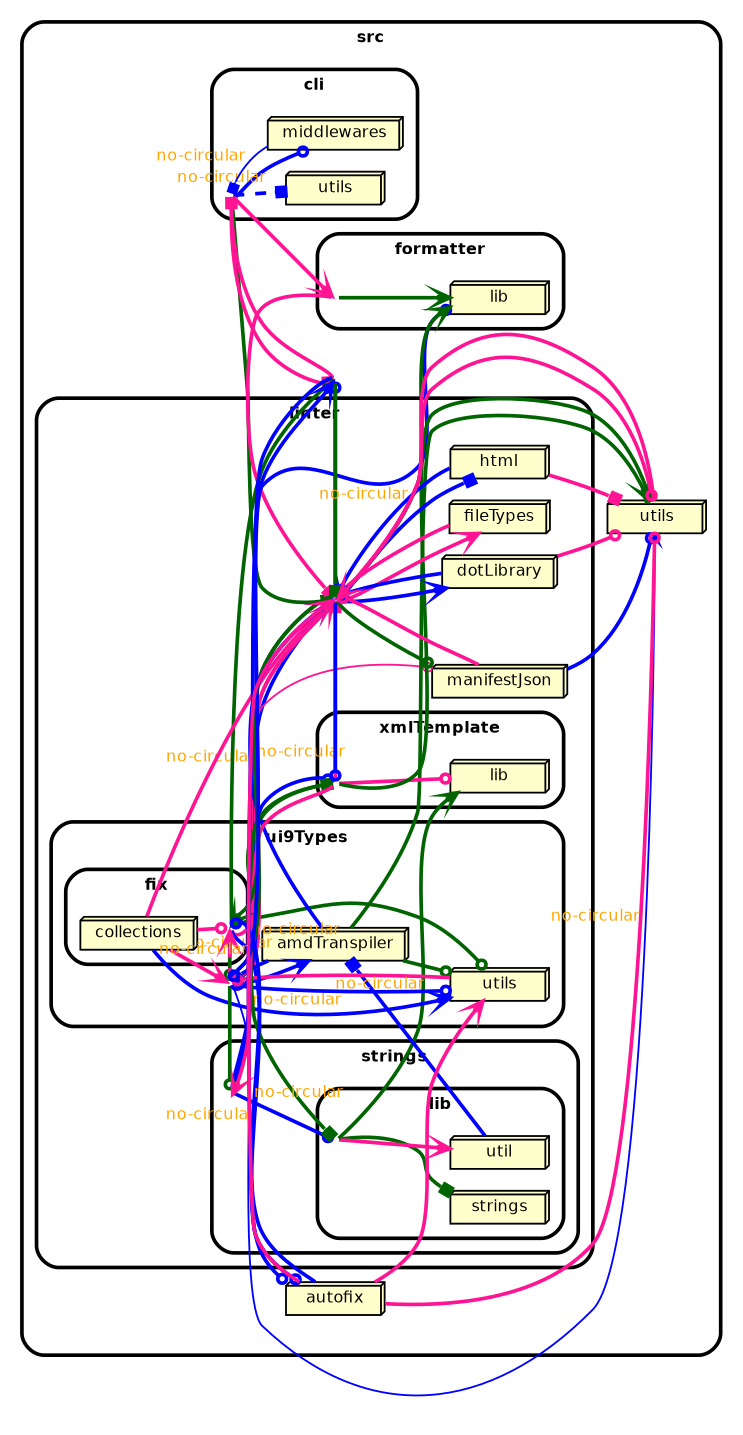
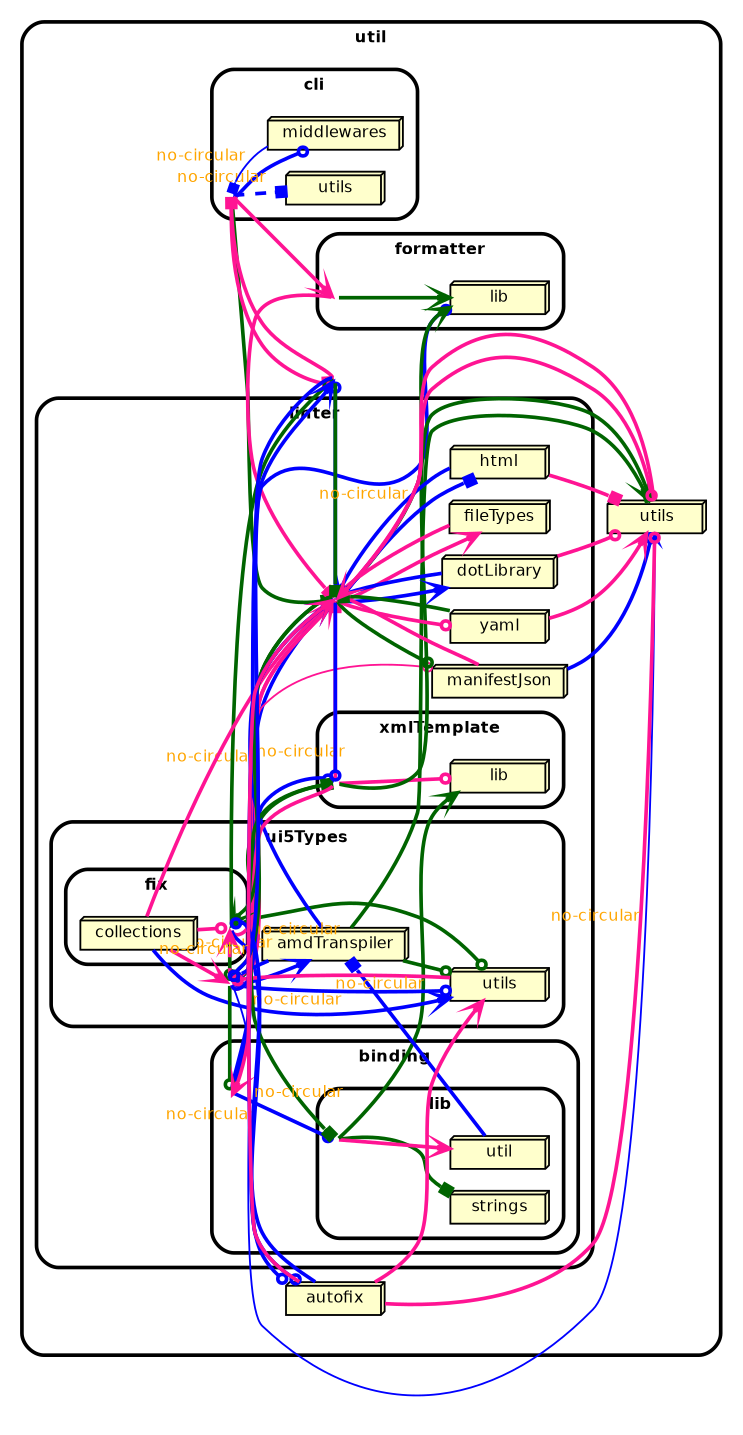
cluster "src": label "src" -> "util"
node "yaml": added
cluster "ui9Types": label "ui9Types" -> "ui5Types"
cluster "strings": label "strings" -> "binding"
